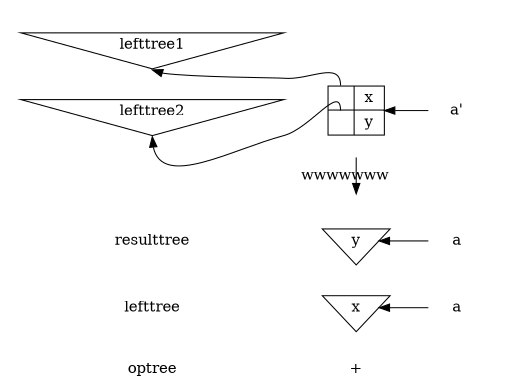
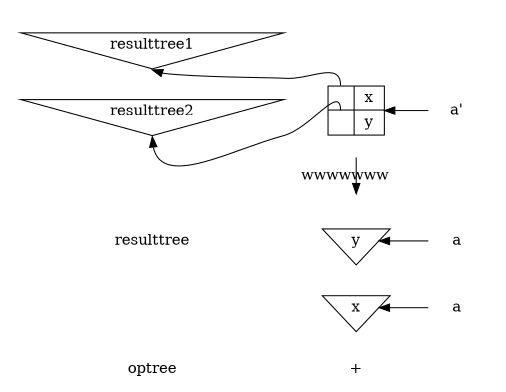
node "lefttree1": label "lefttree1" -> "resulttree1"
node "lefttree2": label "lefttree2" -> "resulttree2"
node "lefttree": removed
